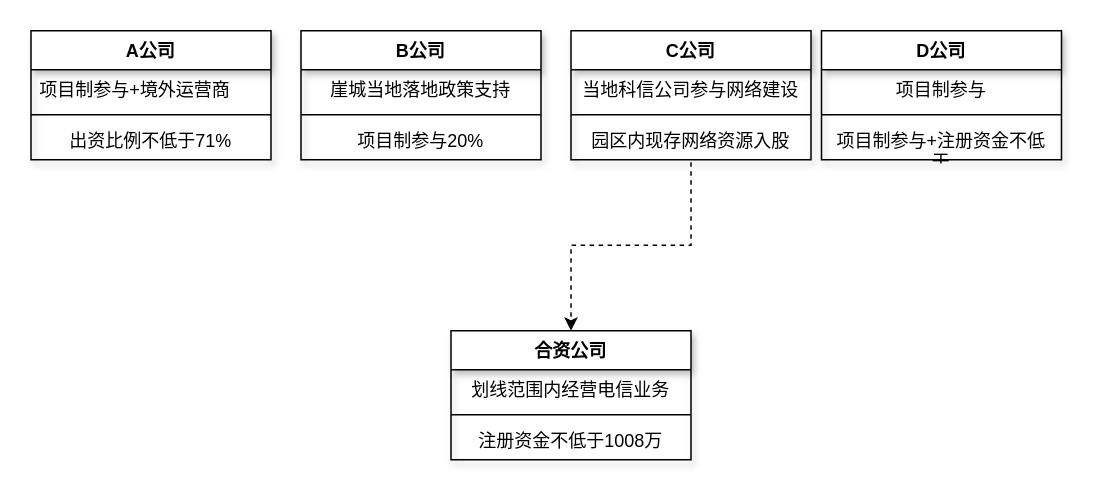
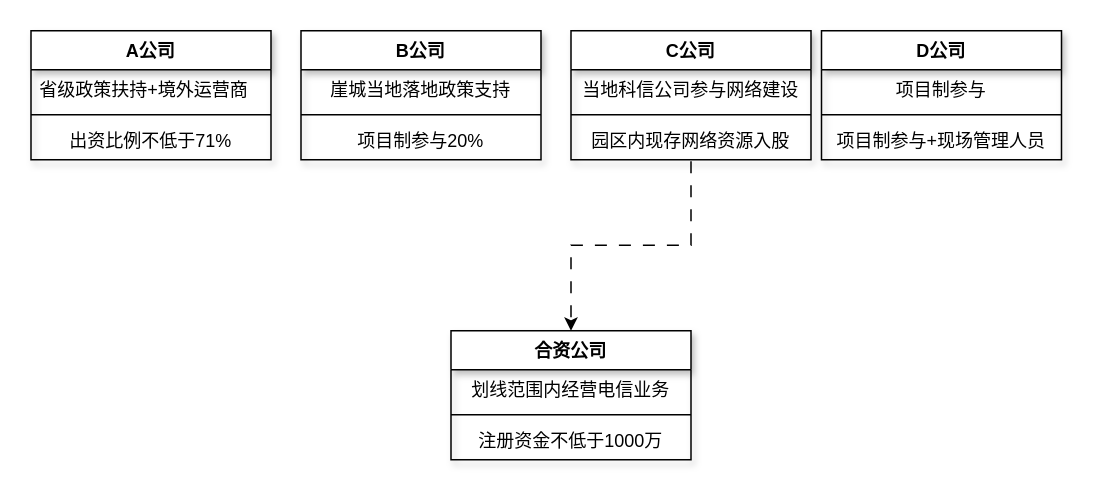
node "项目制参与+境外运营商": label "项目制参与+境外运营商" -> "省级政策扶持+境外运营商"
node "项目制参与+注册资金不低于": label "项目制参与+注册资金不低于" -> "项目制参与+现场管理人员"
edge "C公司" -> "合资公司": style dashed -> solid
node "注册资金不低于1008万": label "注册资金不低于1008万" -> "注册资金不低于1000万"
